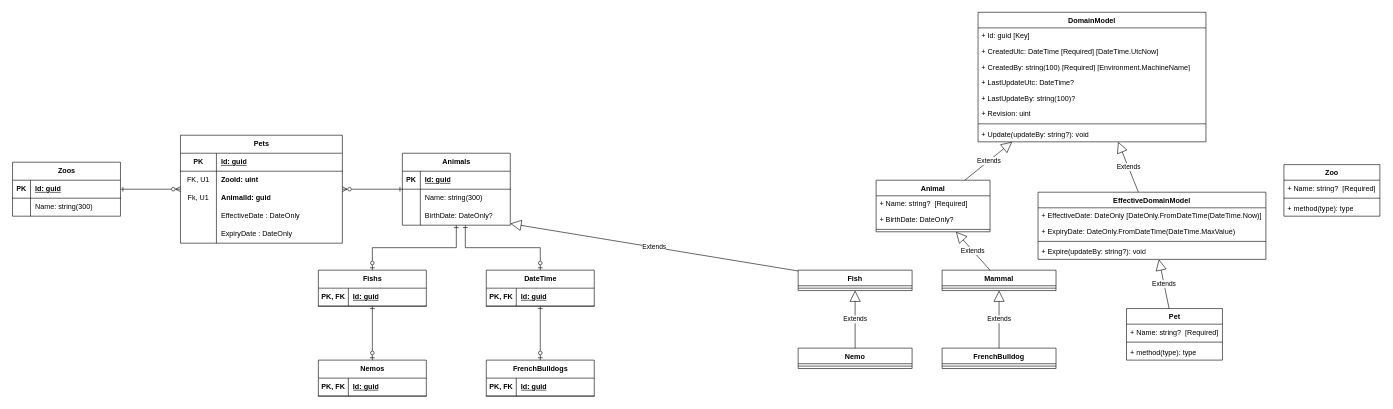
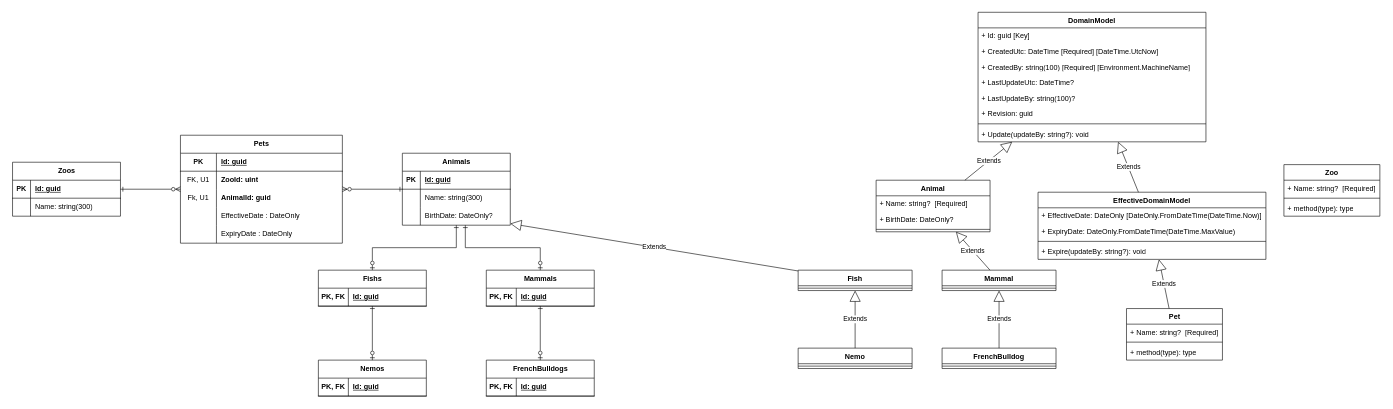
node "+ Revision: uint": label "+ Revision: uint" -> "+ Revision: guid"
node "DateTime": label "DateTime" -> "Mammals"
